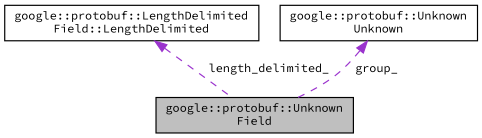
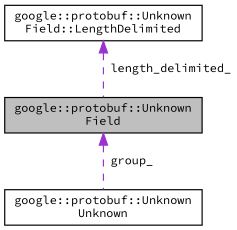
node "google::protobuf::LengthDelimited Field::LengthDelimited": label "google::protobuf::LengthDelimited Field::LengthDelimited" -> "google::protobuf::Unknown Field::LengthDelimited"
edge "google::protobuf::Unknown Field" -> "google::protobuf::Unknown Unknown": reversed
